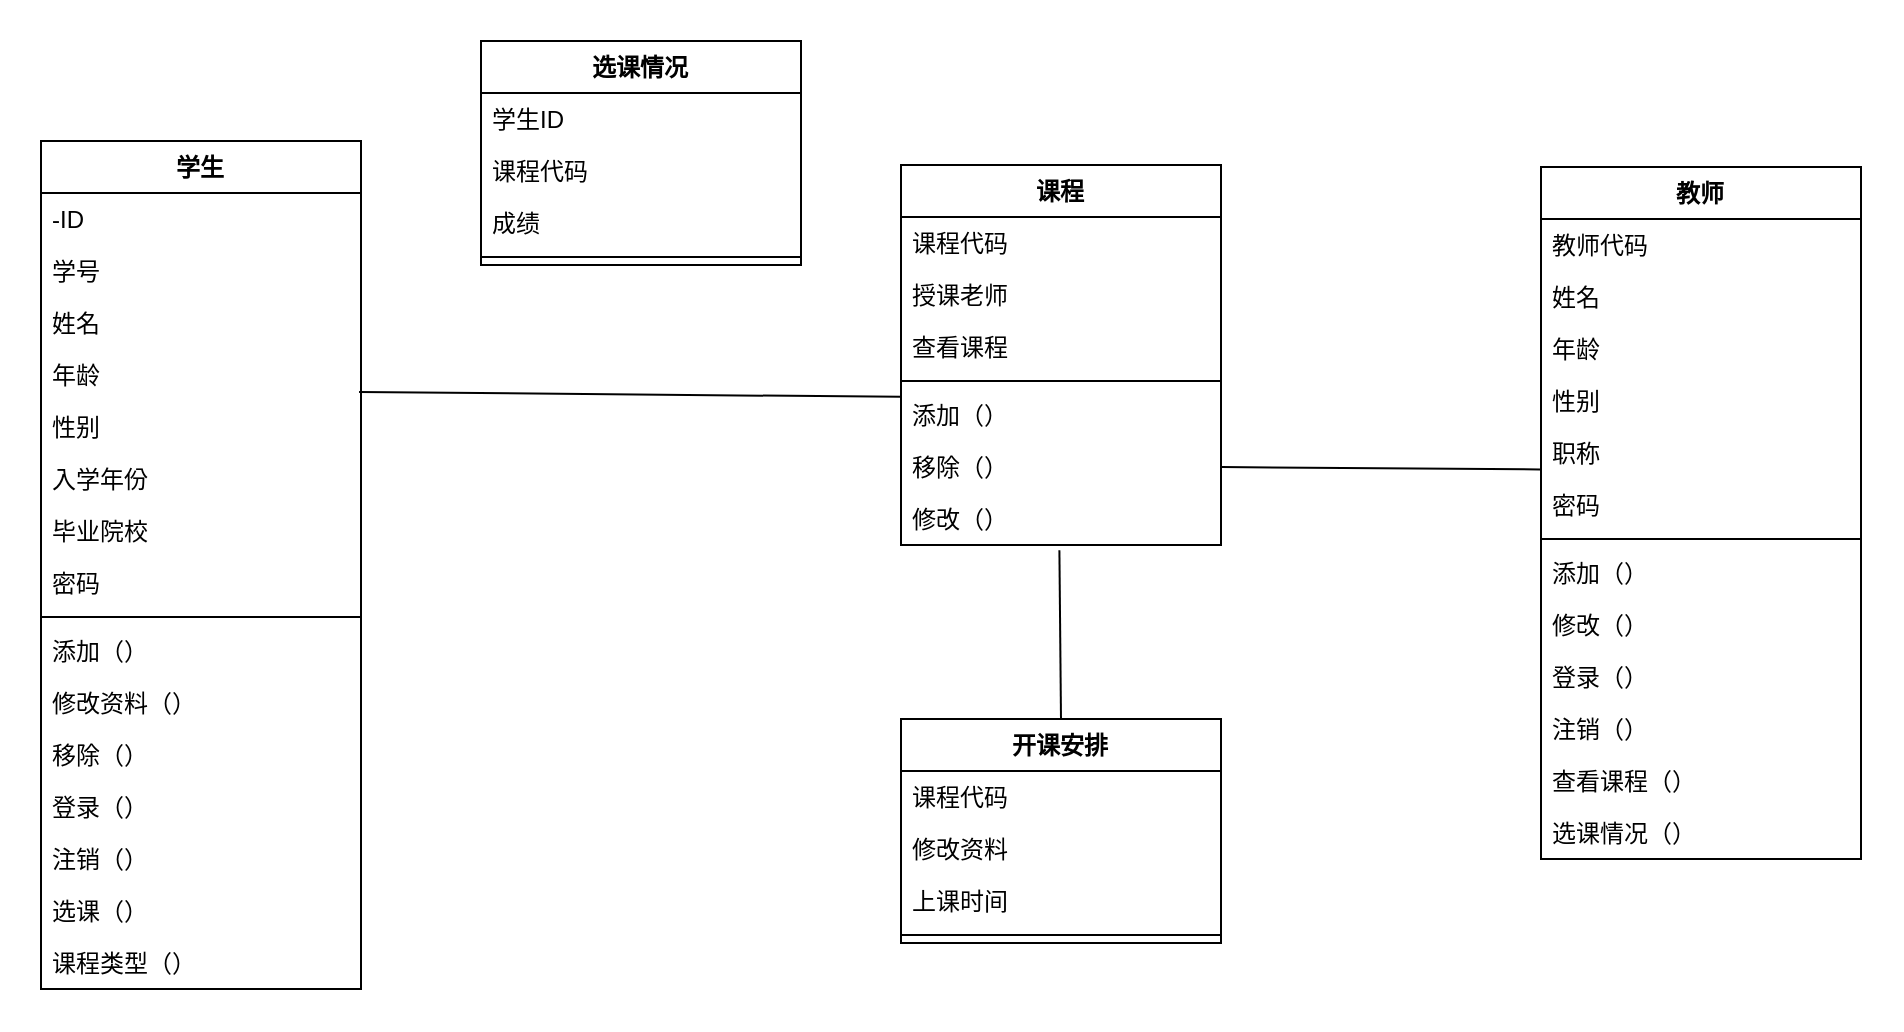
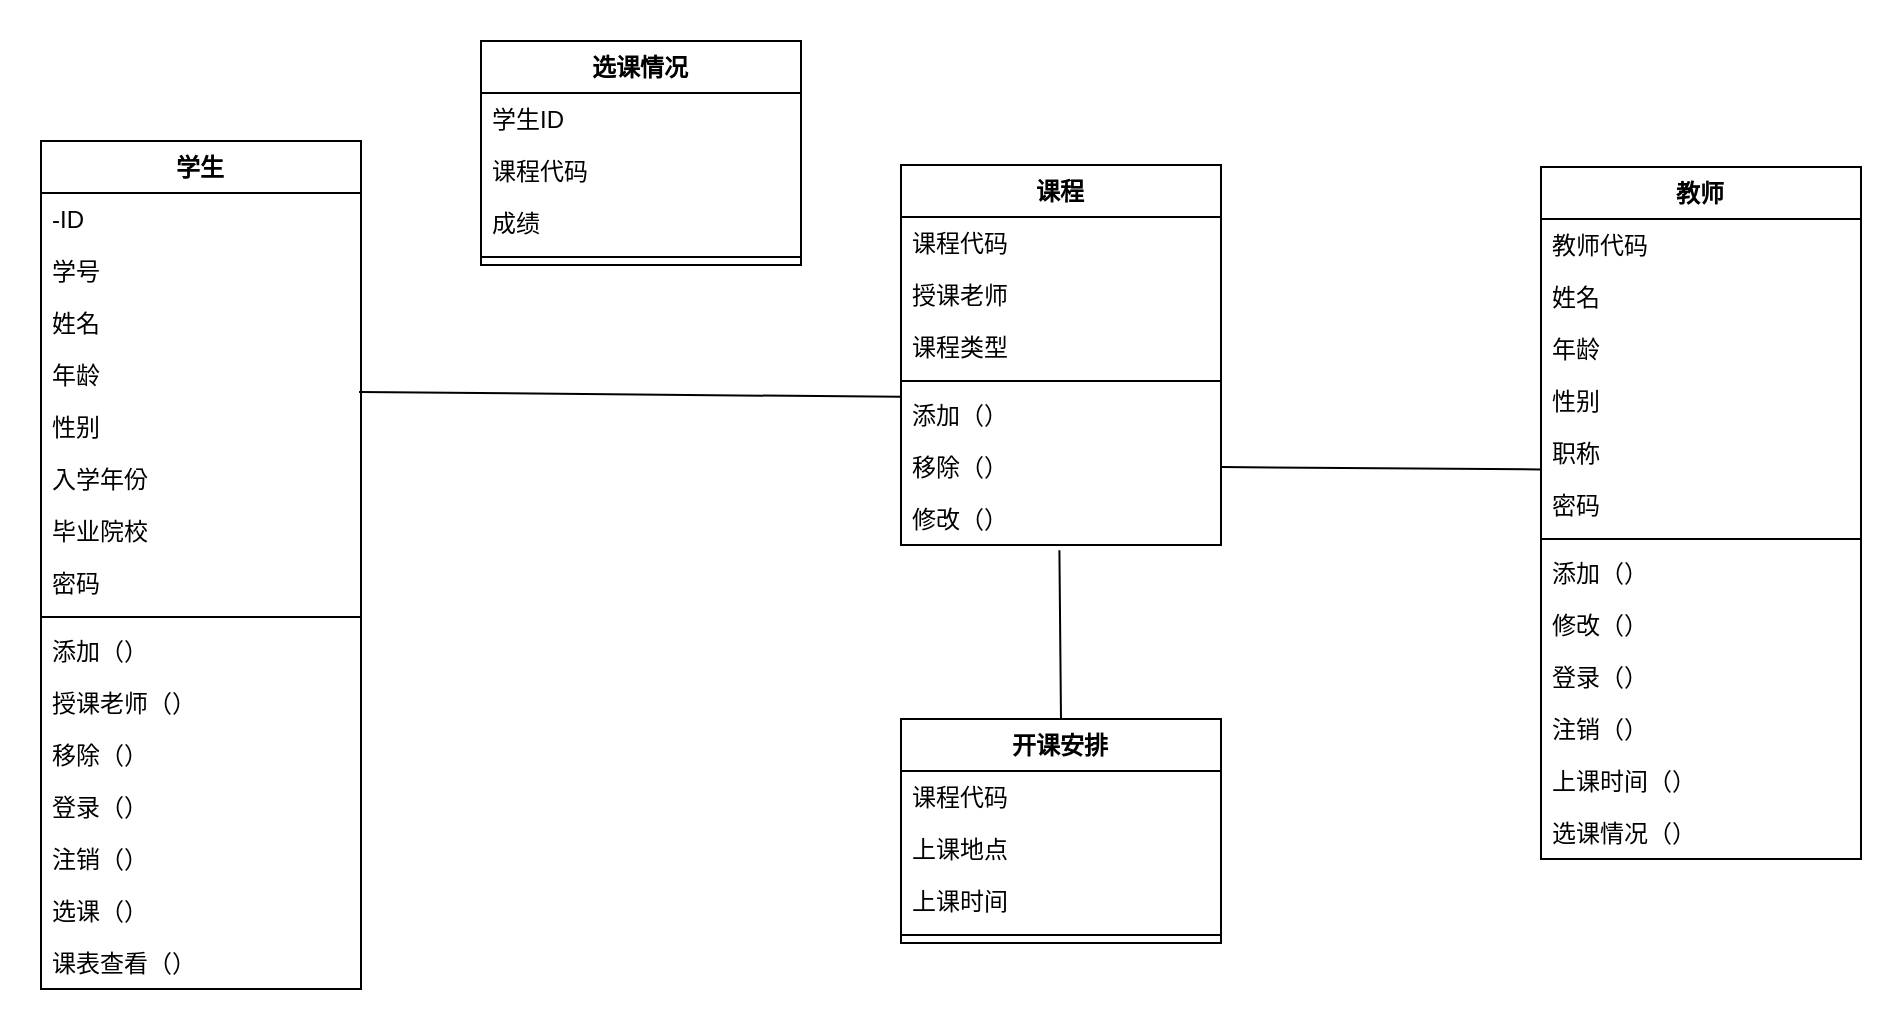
node "查看课程": label "查看课程" -> "课程类型"
node "修改资料（）": label "修改资料（）" -> "授课老师（）"
node "查看课程（）": label "查看课程（）" -> "上课时间（）"
node "修改资料": label "修改资料" -> "上课地点"
node "课程类型（）": label "课程类型（）" -> "课表查看（）"
